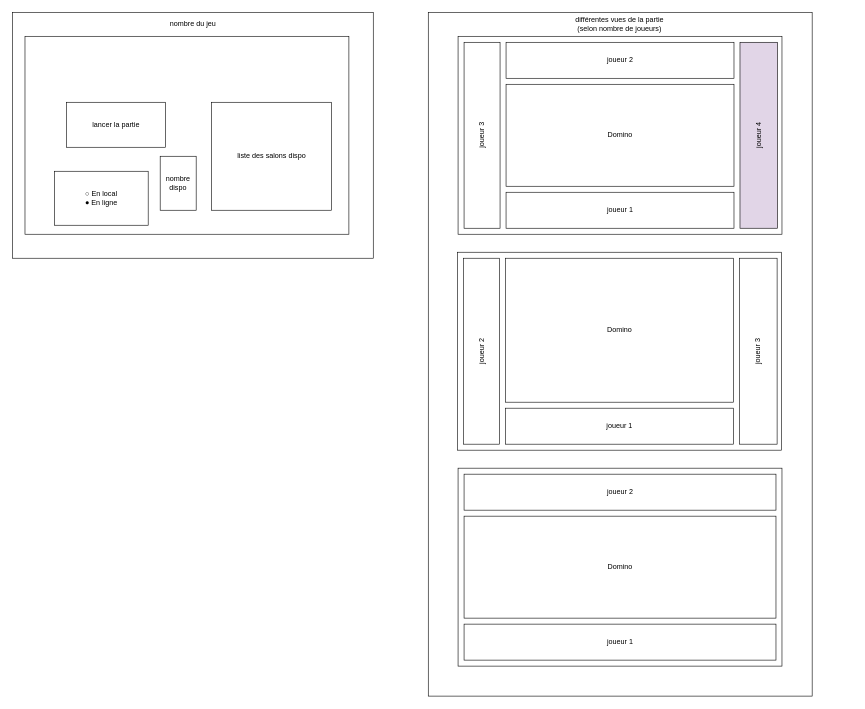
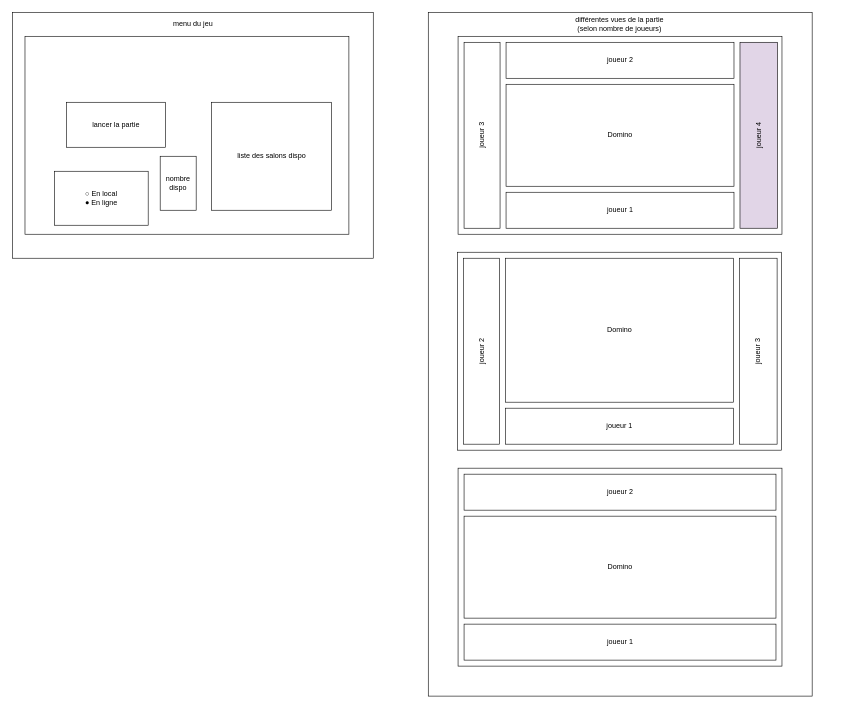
node "nombre du jeu": label "nombre du jeu" -> "menu du jeu"
